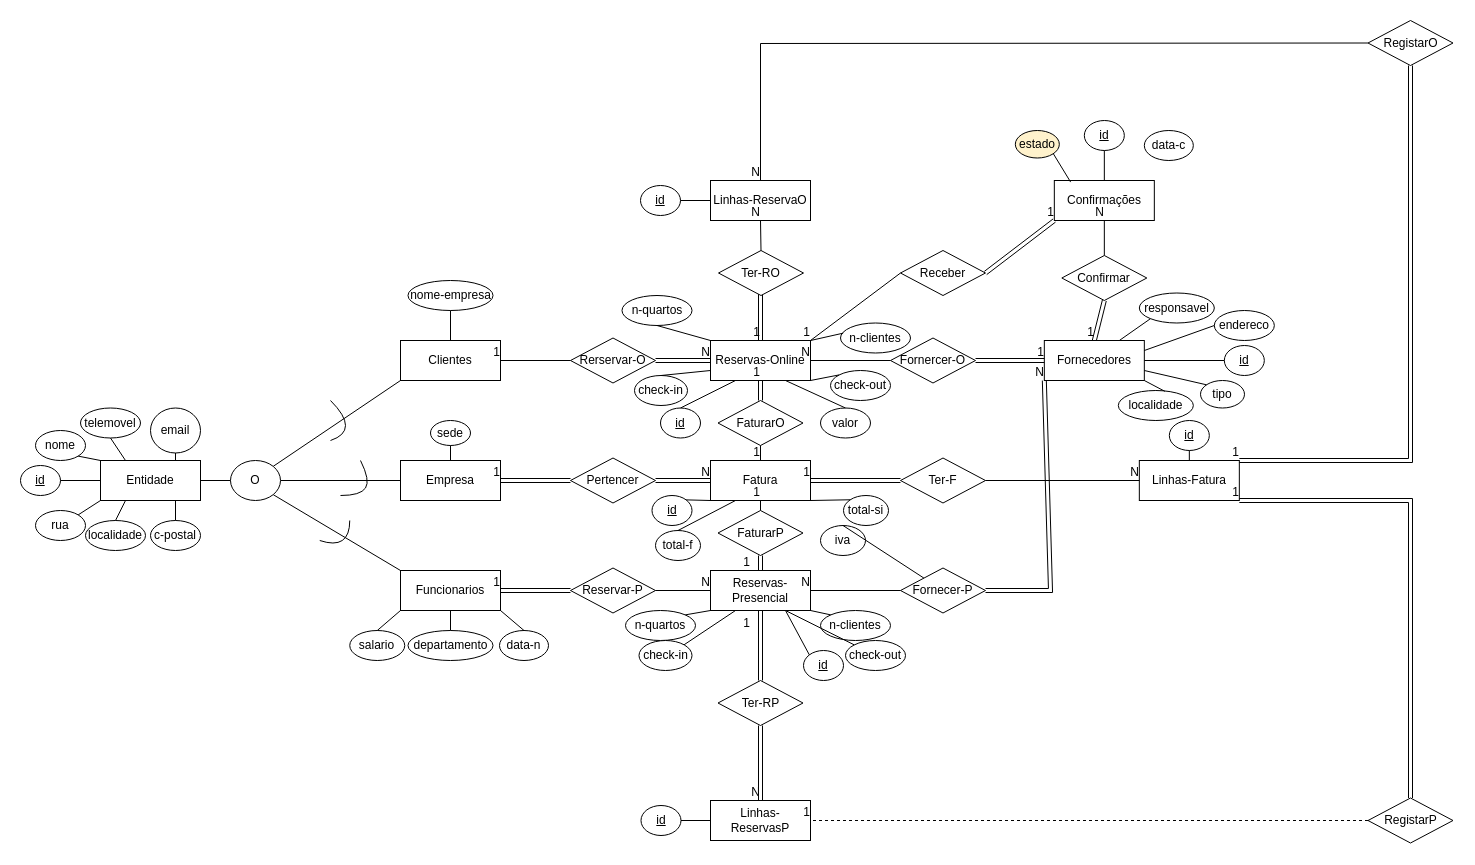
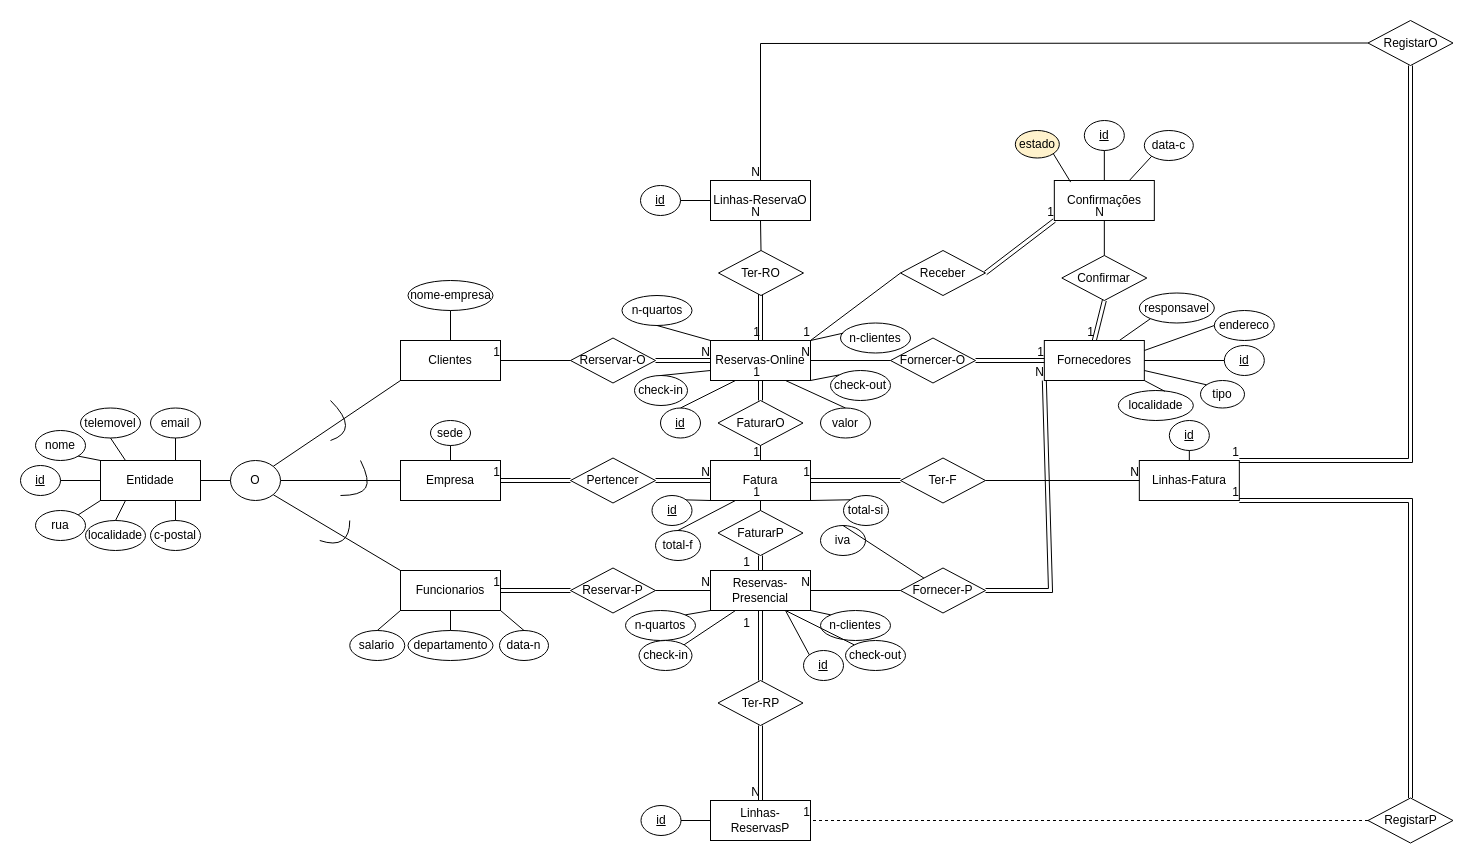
edge "data-c" -- "Confirmações": added
node "email": size 50x45 -> 50x30
